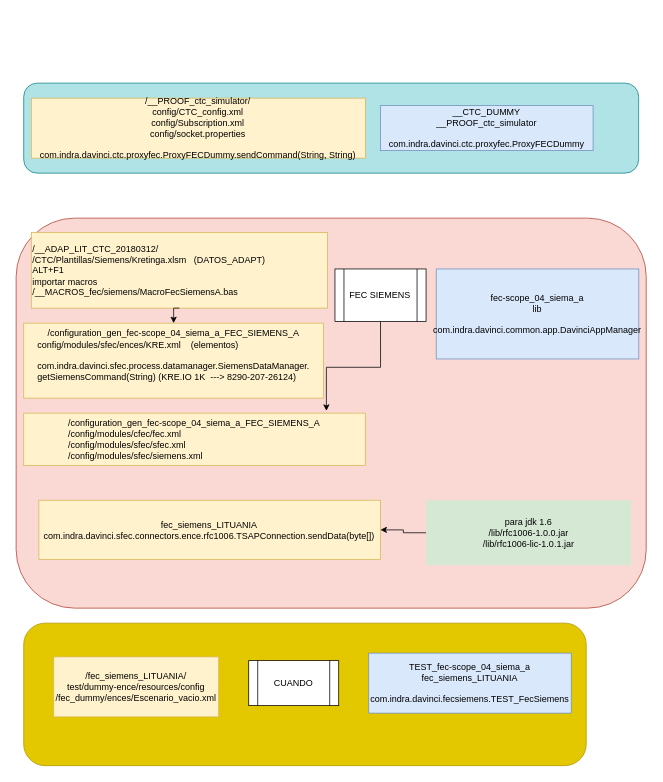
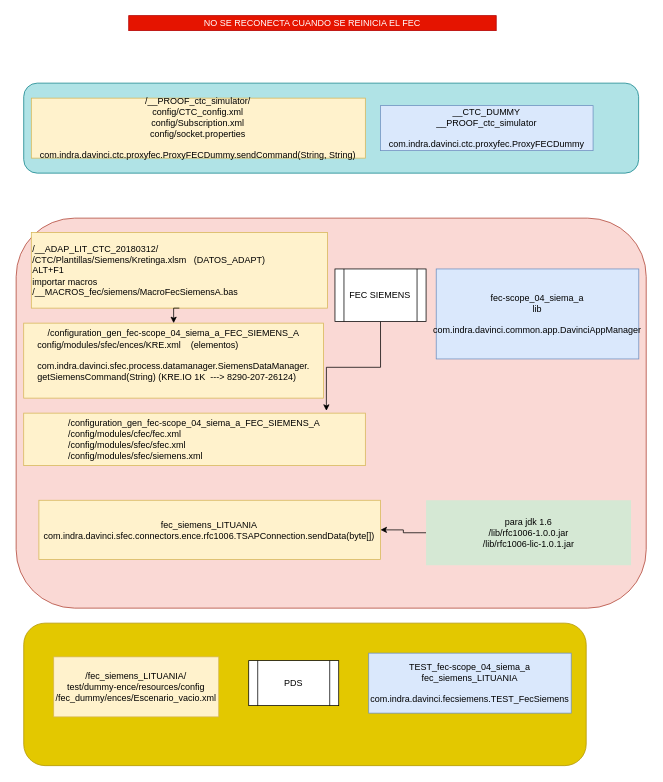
node "NO SE RECONECTA CUANDO SE REINICIA EL FEC": added
node "CUANDO": label "CUANDO" -> "PDS"
